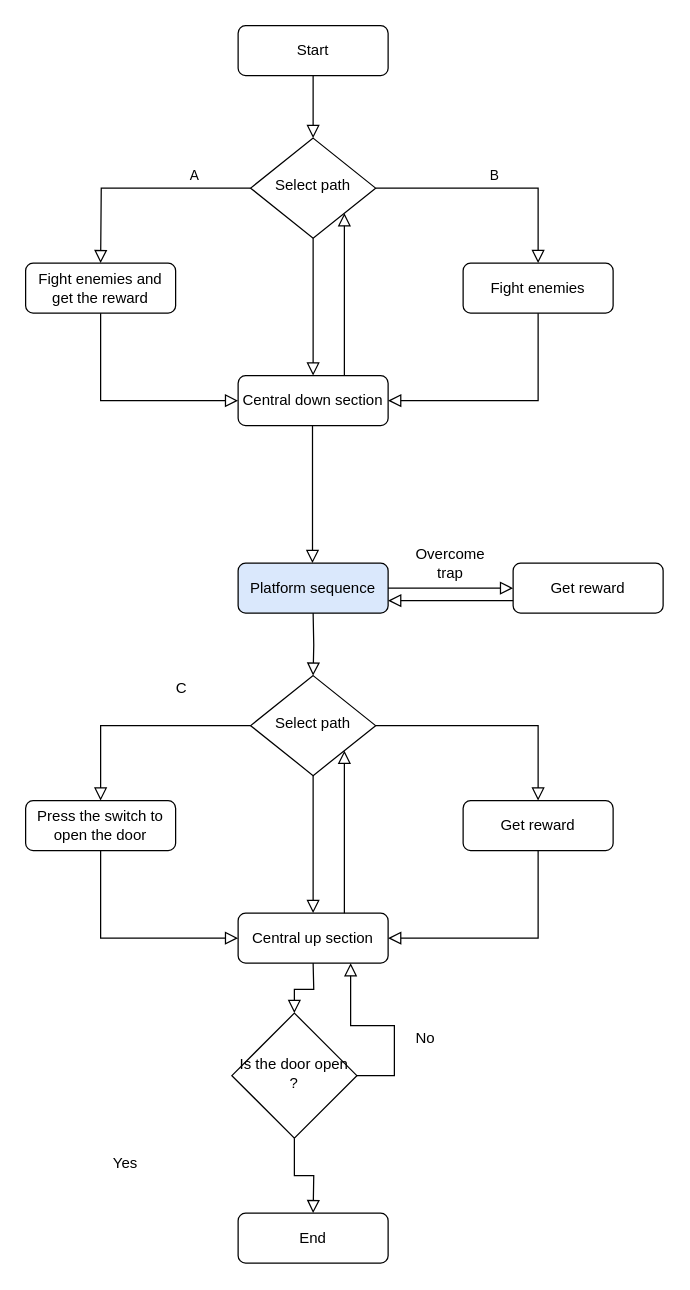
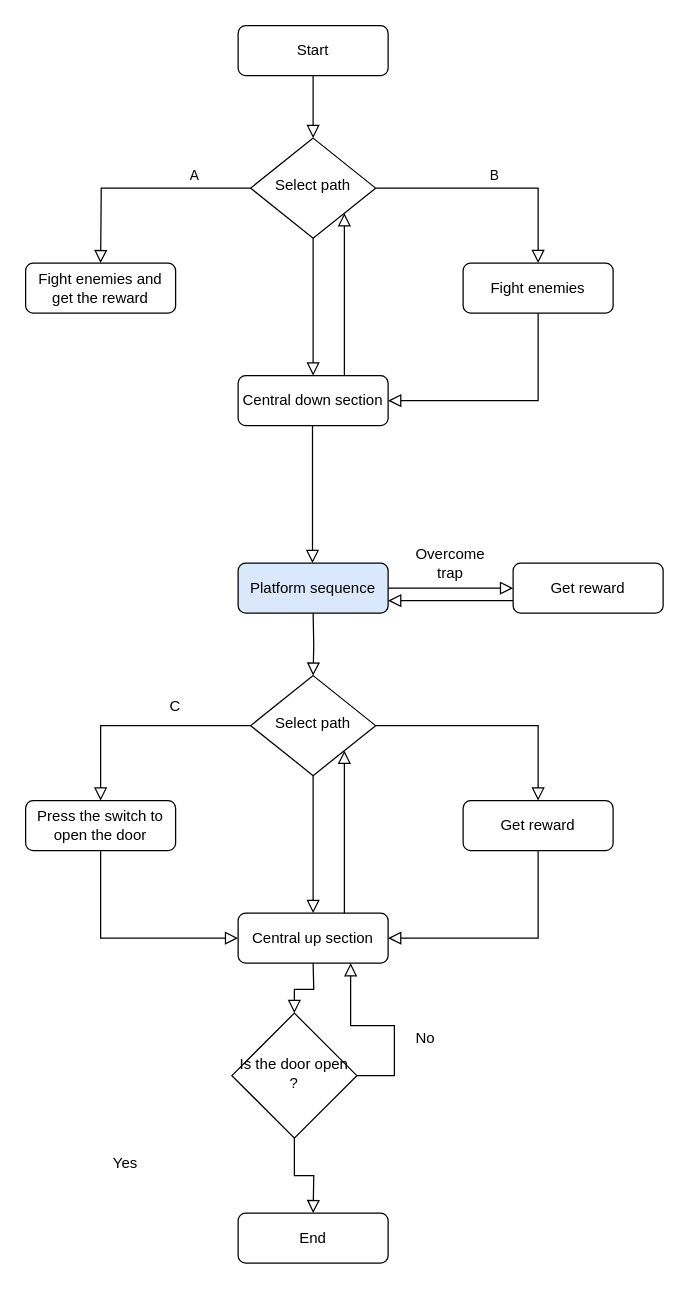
edge "Fight enemies and get the reward" -> "Central down section": removed
node "C": moved (182, 688) -> (176, 707)
